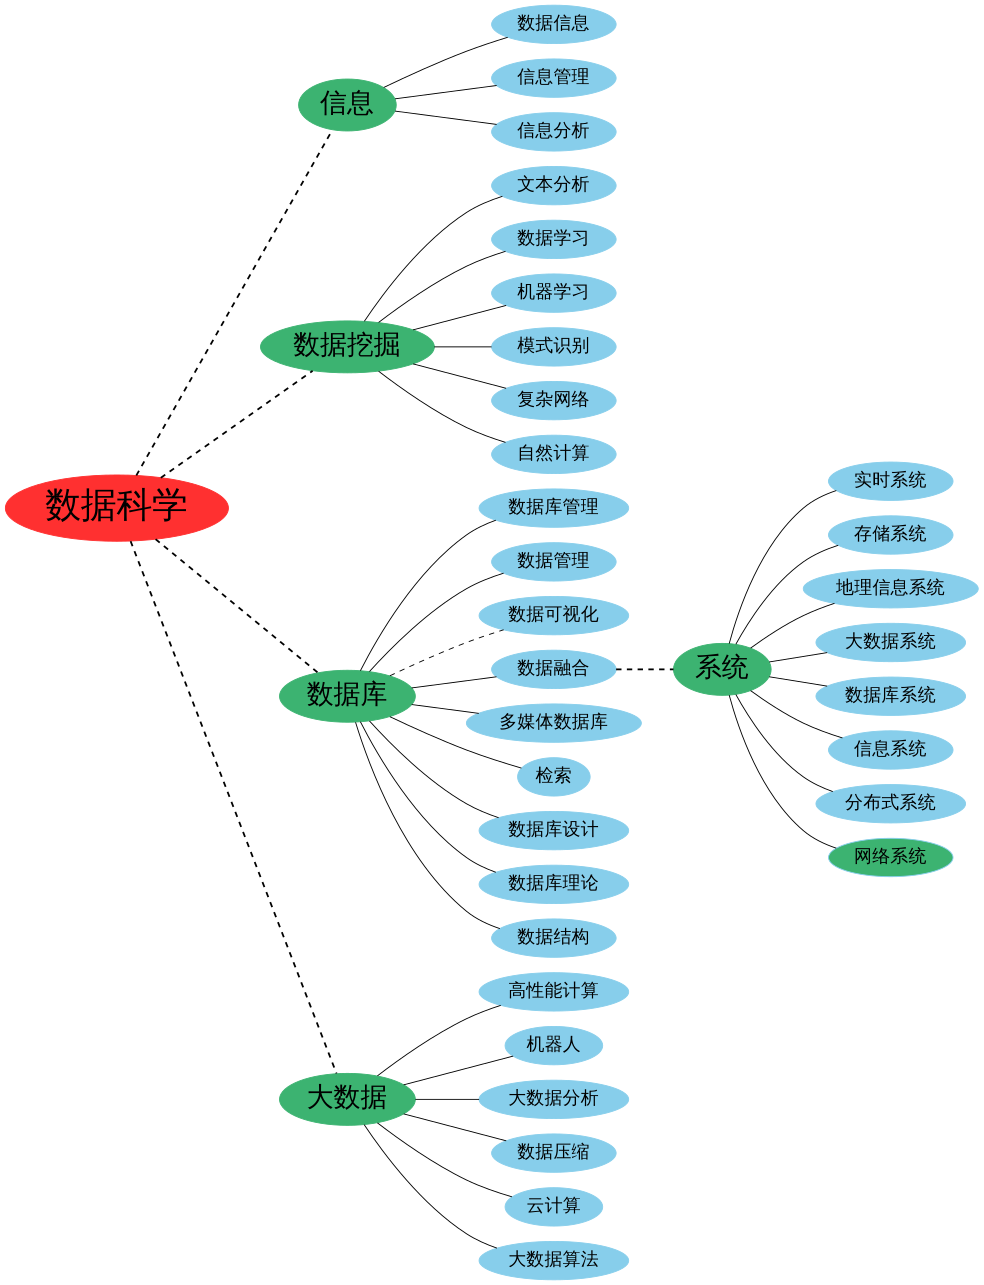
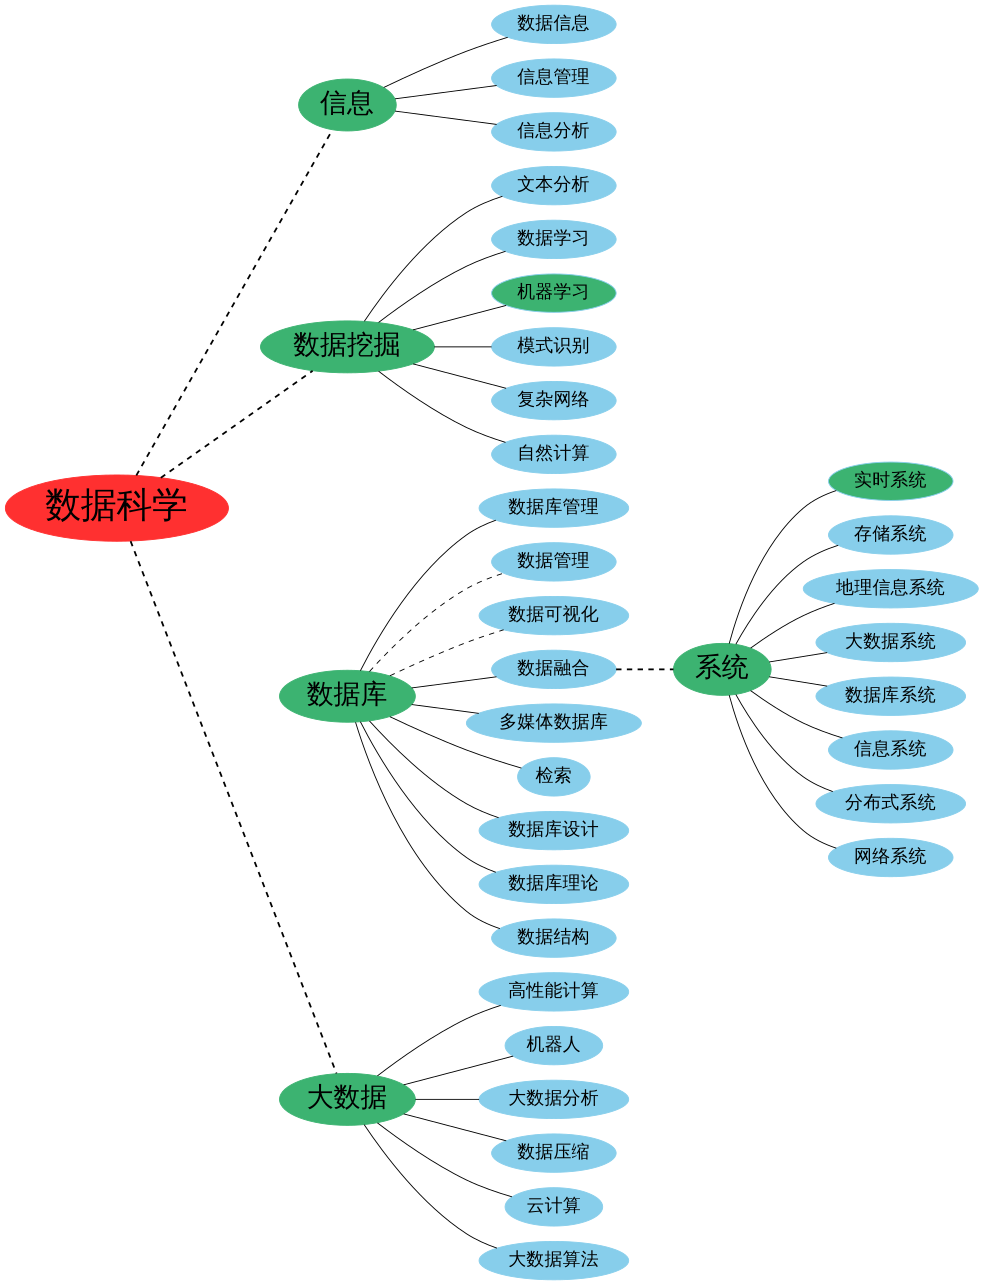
node "机器学习": fillcolor skyblue -> mediumseagreen
node "实时系统": fillcolor skyblue -> mediumseagreen
edge "数据科学" -- "数据库": removed
edge "数据管理" -- "数据库": style filled -> dashed
node "网络系统": fillcolor mediumseagreen -> skyblue
